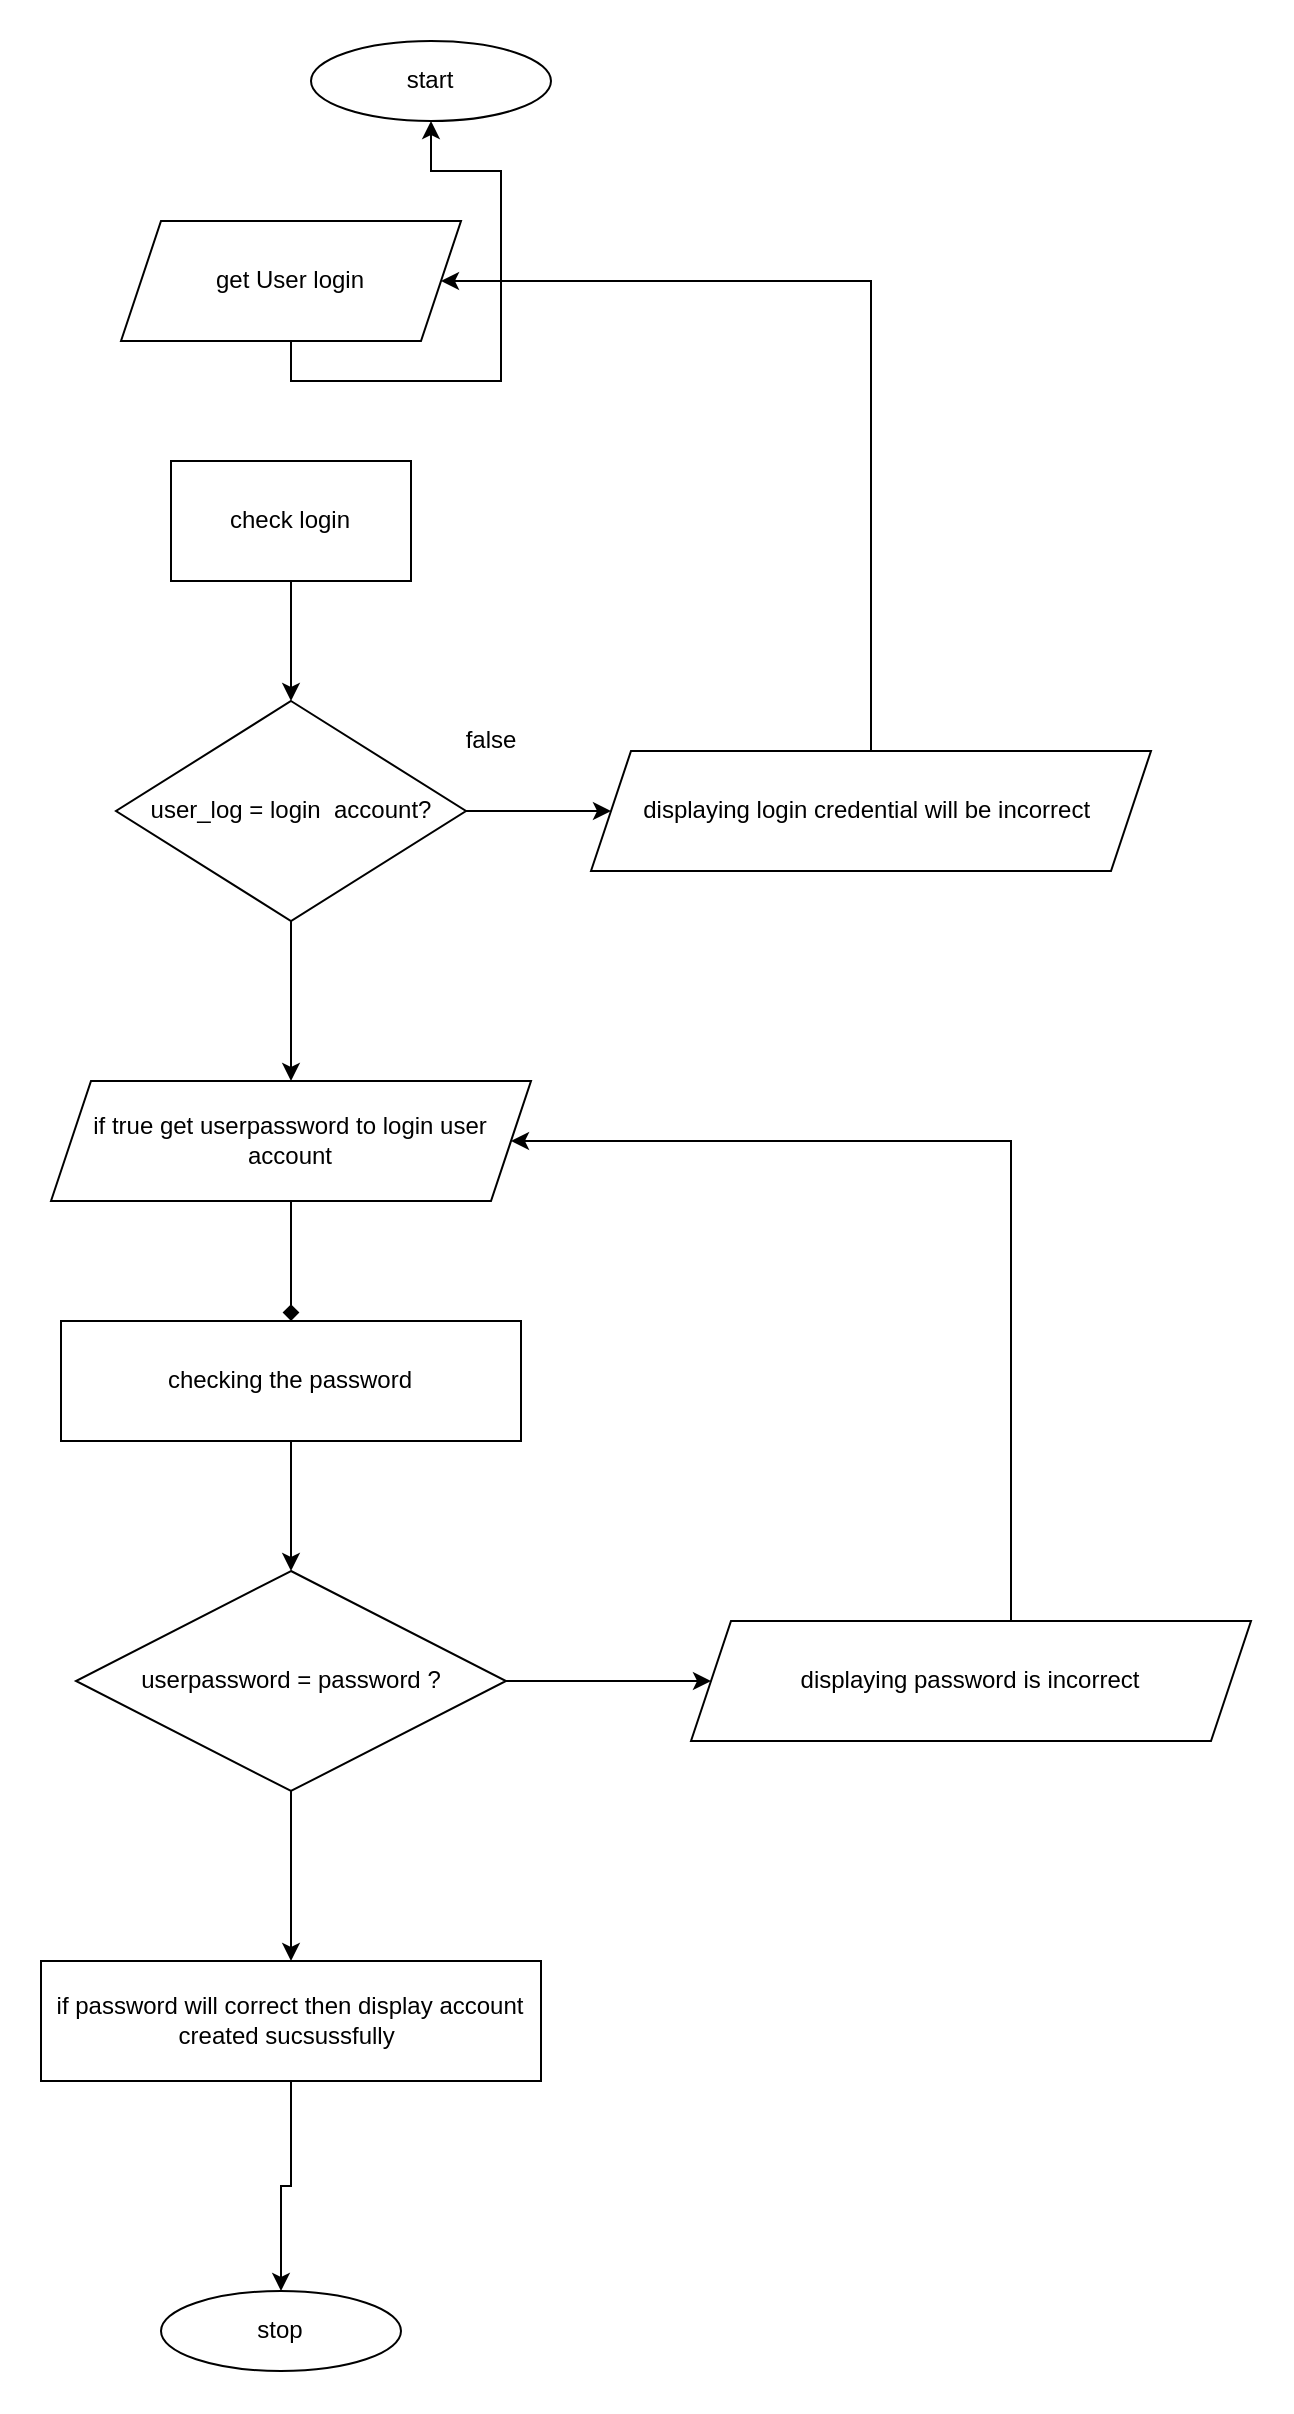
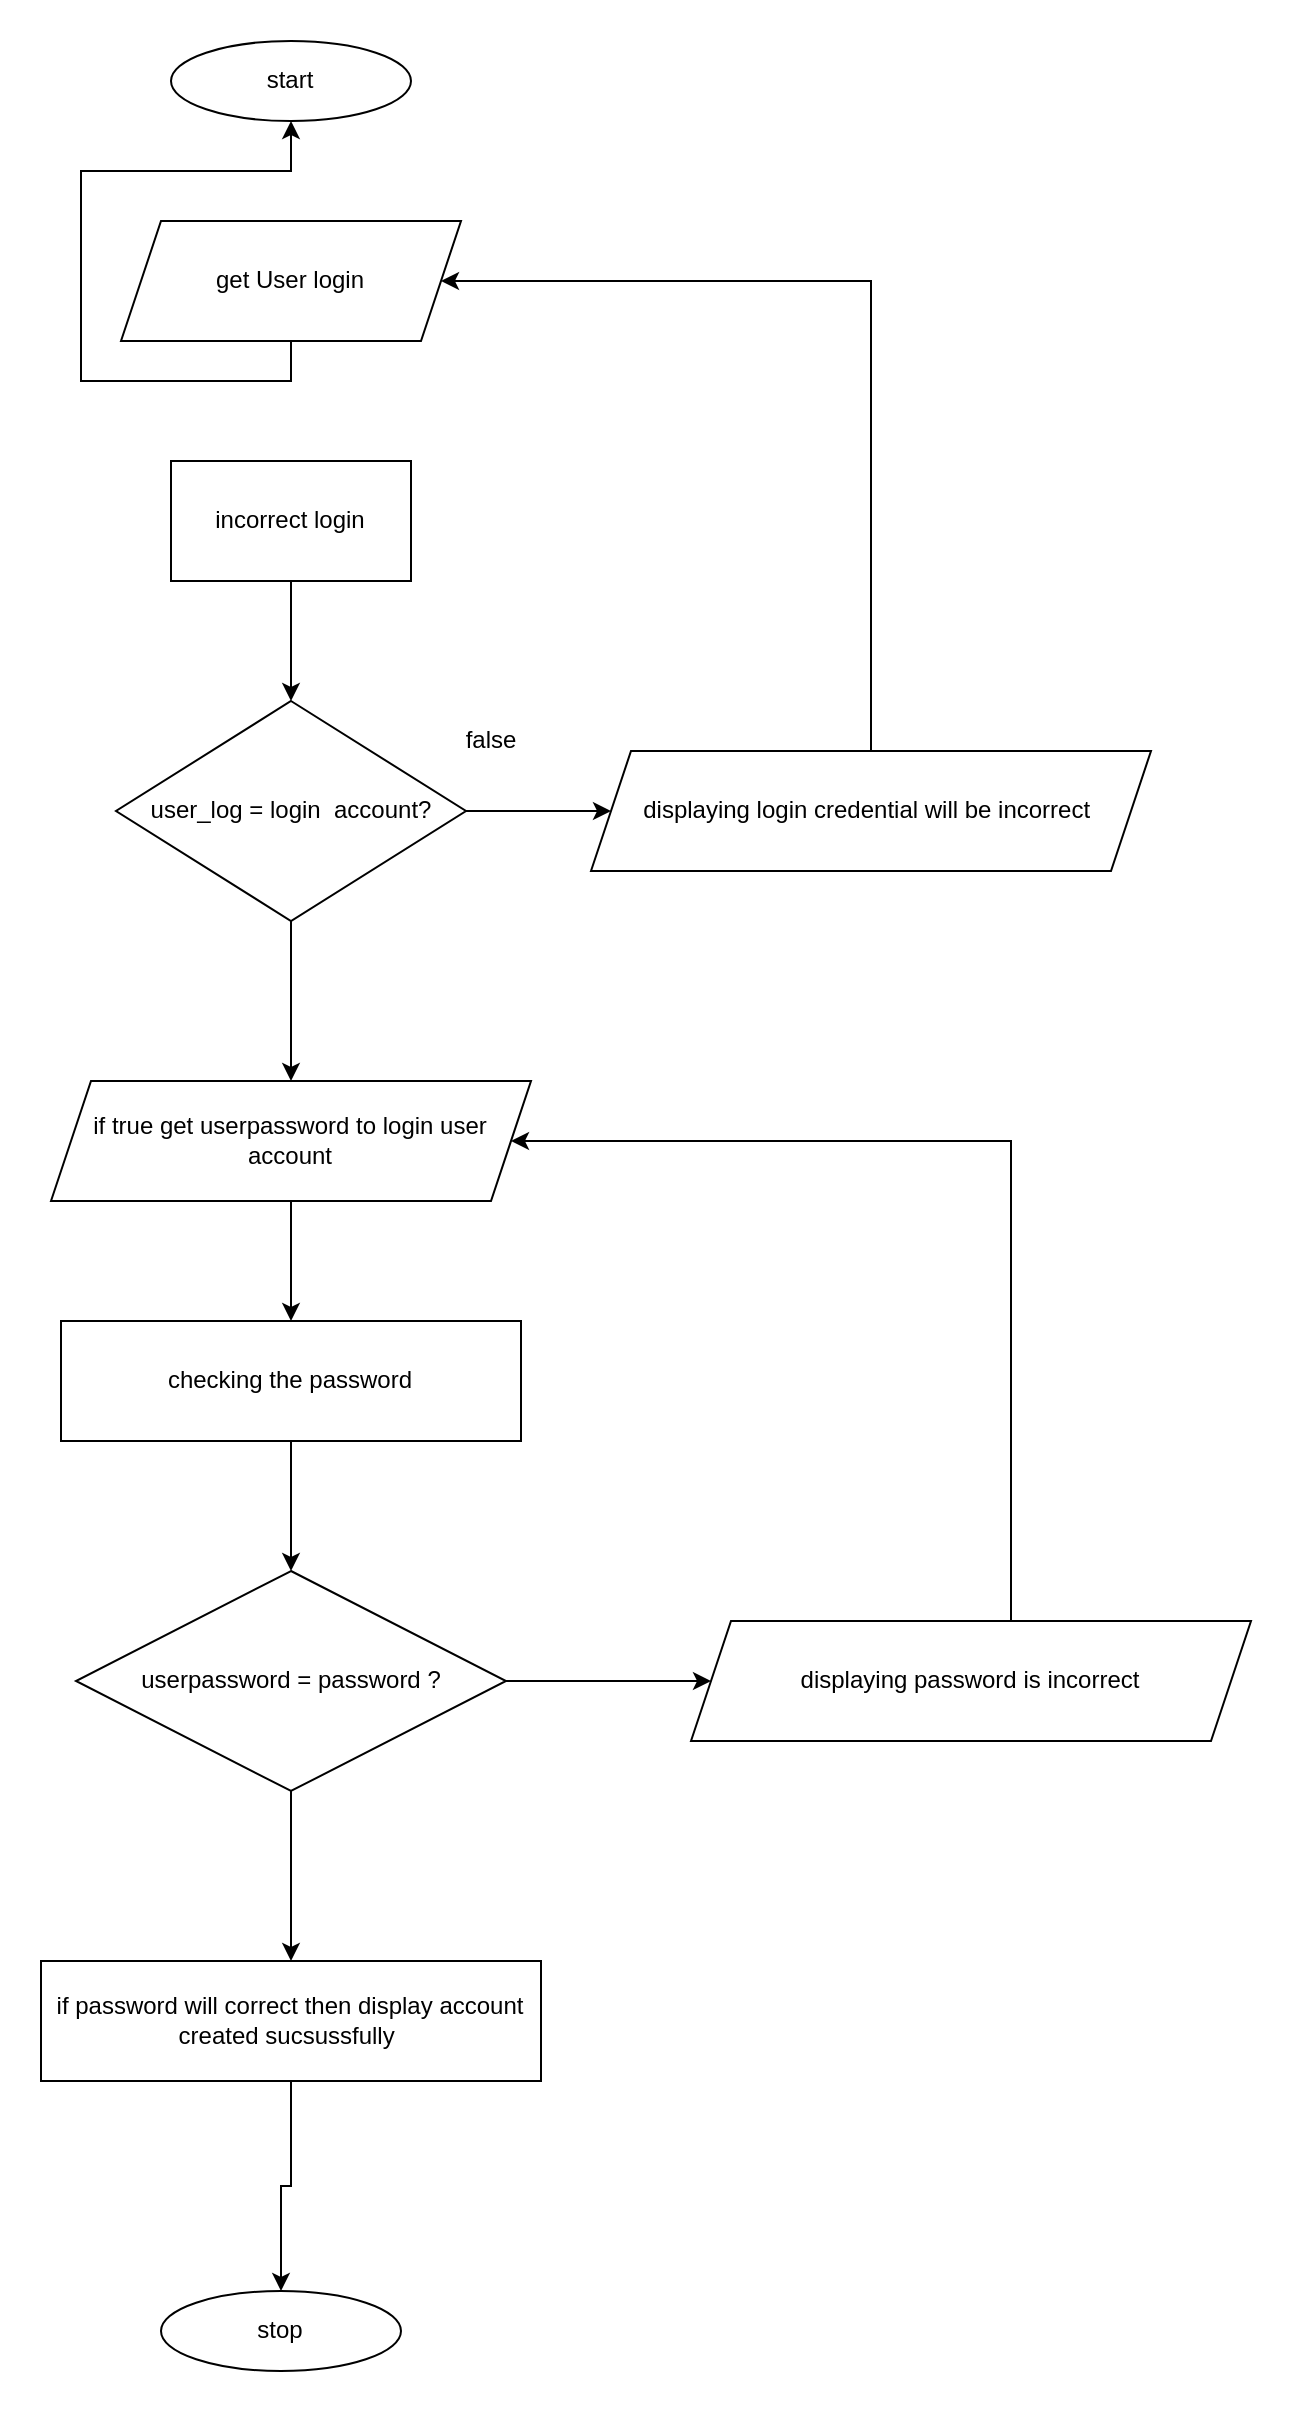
node "start": moved (431, 81) -> (291, 81)
node "check login": label "check login" -> "incorrect login"
edge "if true get userpassword to login user account" -> "checking the password": arrowhead diamond -> classic
